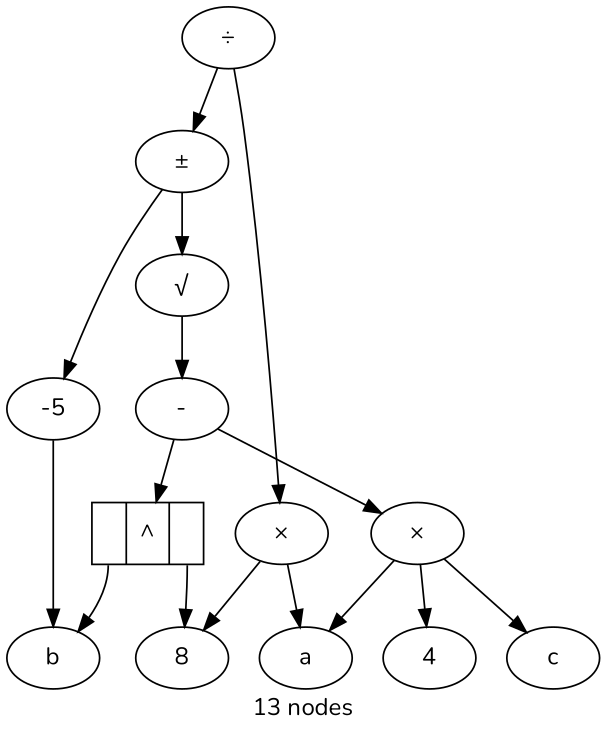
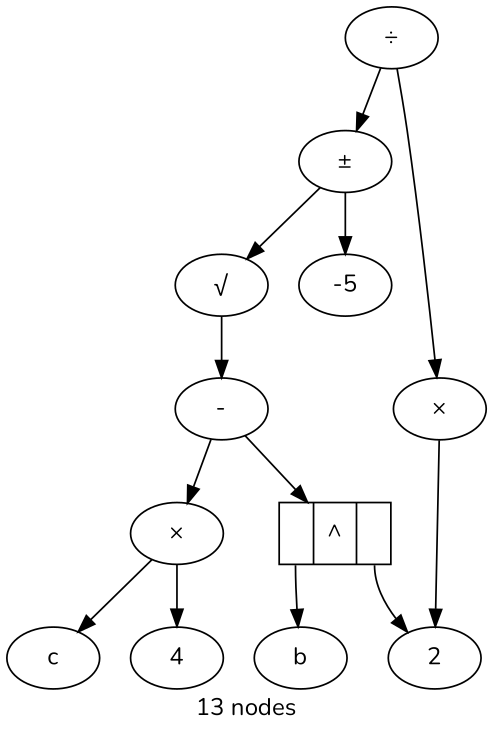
edge "-5" -> "b": removed
node "8": label "8" -> "2"
node "a": removed
